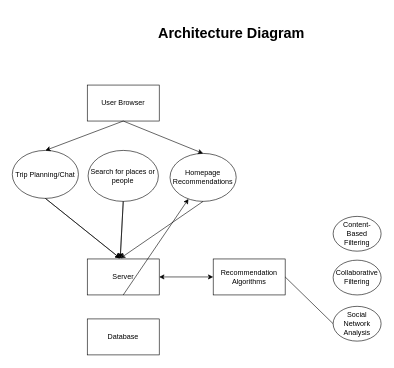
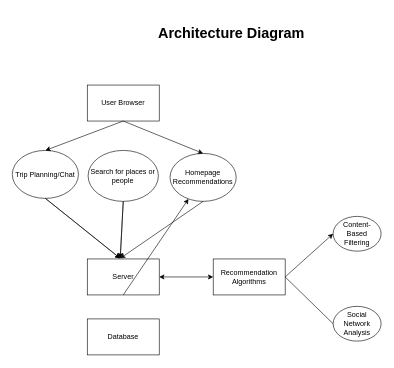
edge "Recommendation Algorithms" -> "Content-Based Filtering": added
node "Collaborative Filtering": removed
